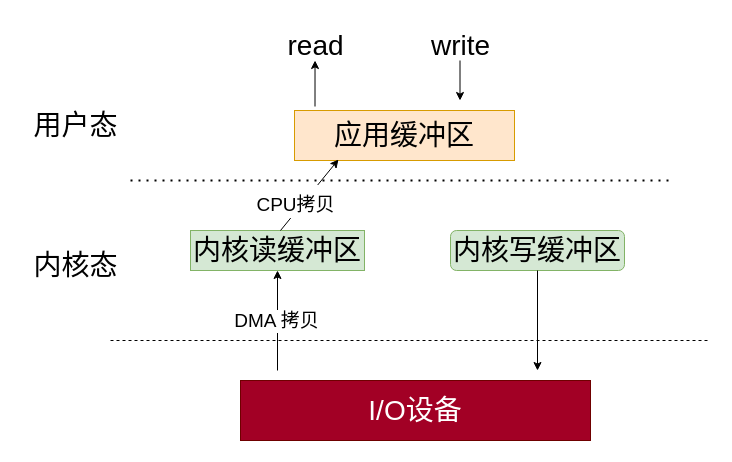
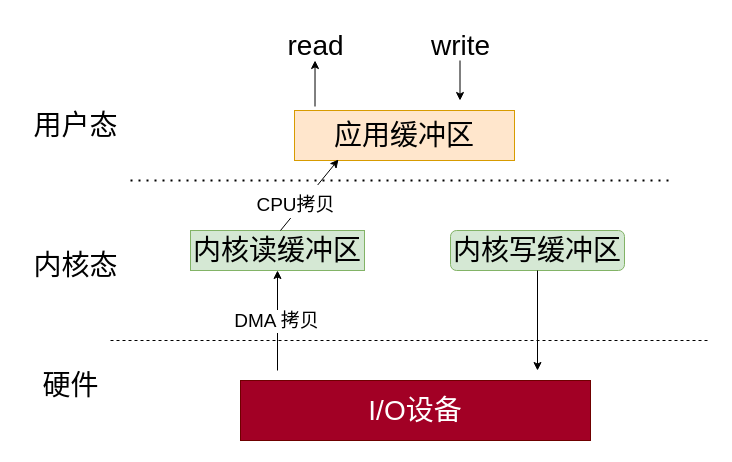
node "硬件": added
